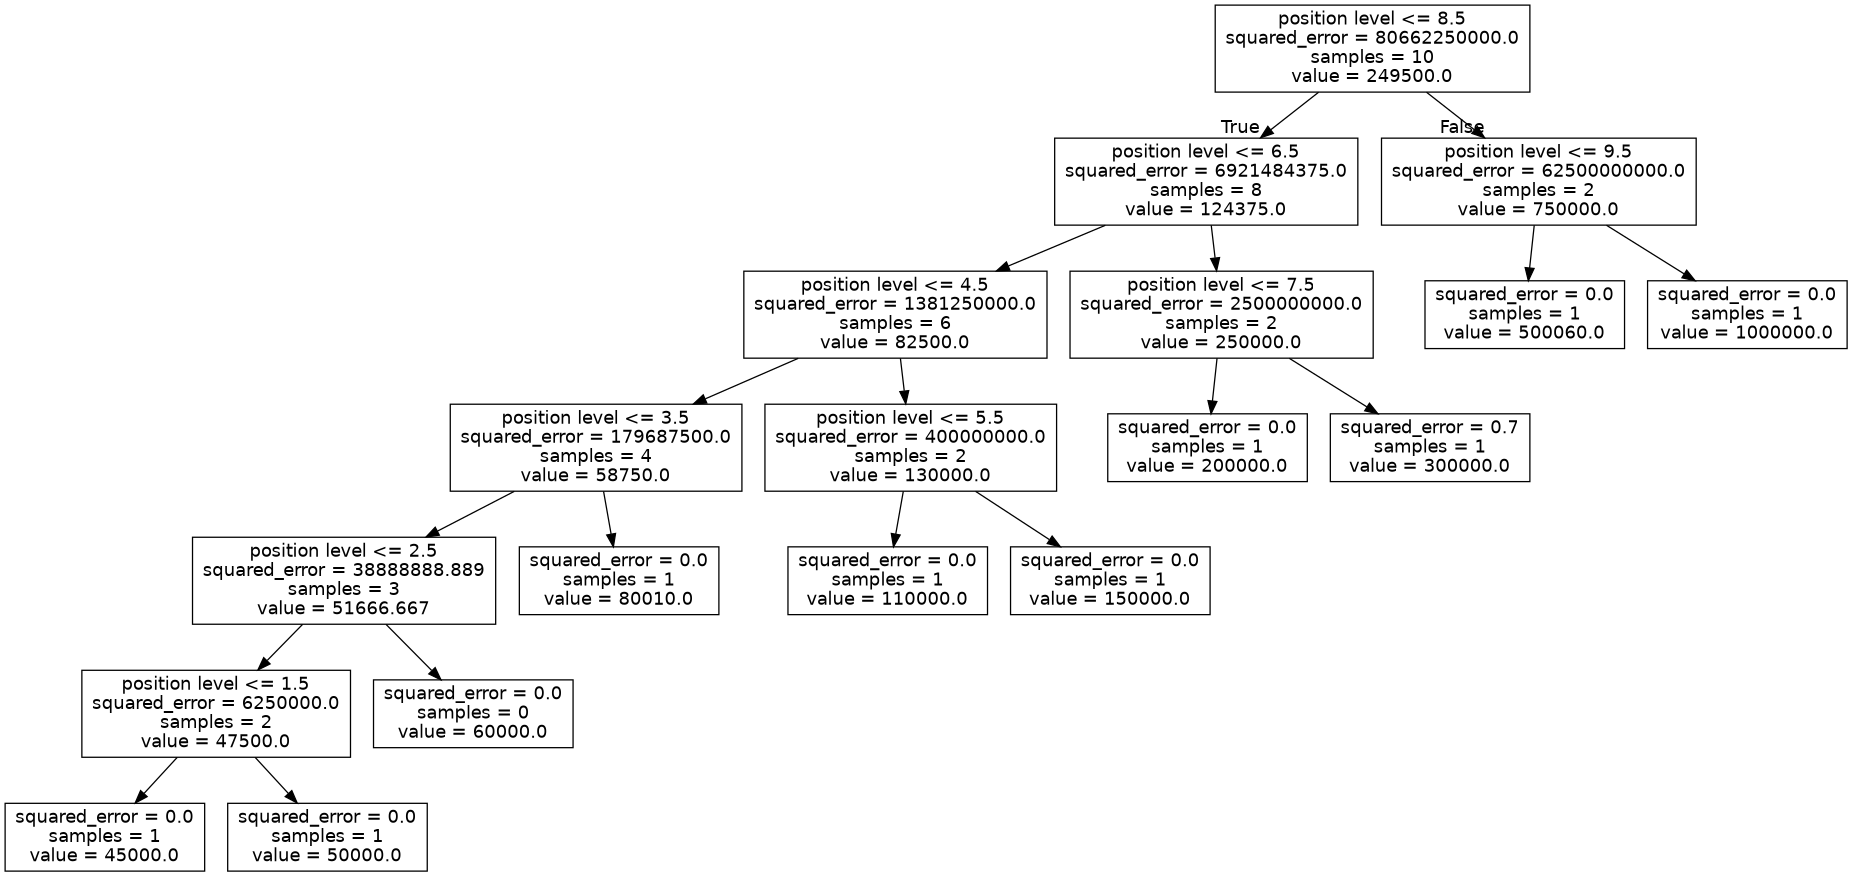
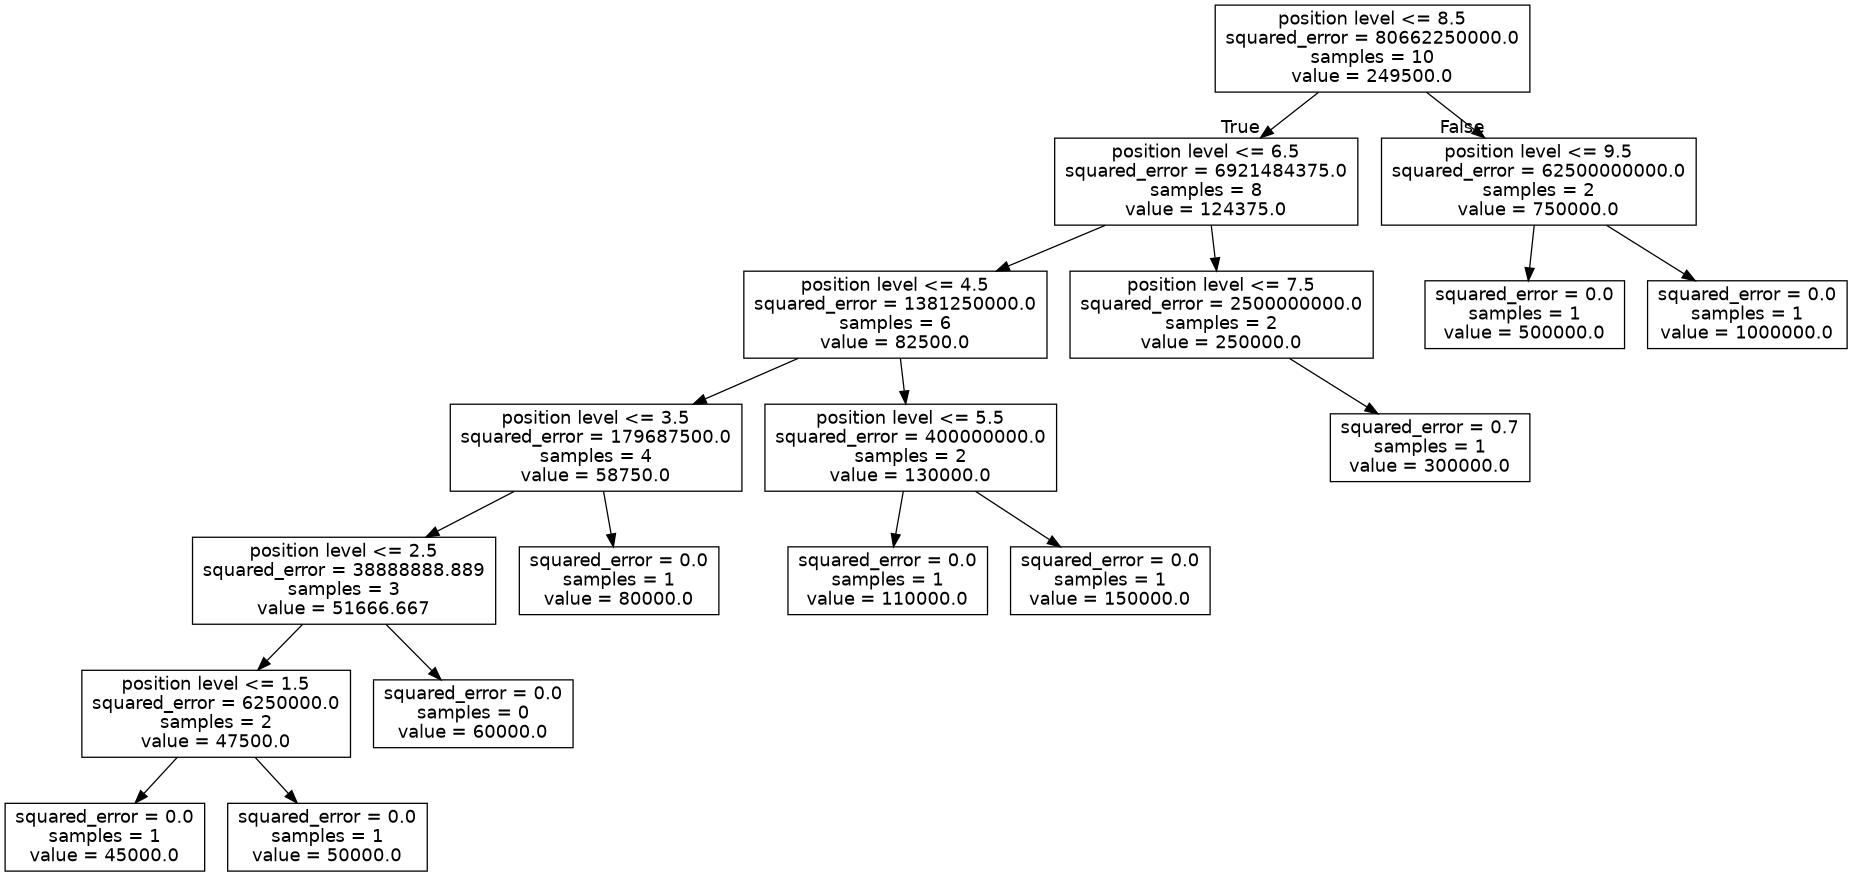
node "squared_error = 0.0 samples = 1 value = 500060.0": label "squared_error = 0.0 samples = 1 value = 500060.0" -> "squared_error = 0.0 samples = 1 value = 500000.0"
node "squared_error = 0.0 samples = 1 value = 200000.0": removed
node "squared_error = 0.0 samples = 1 value = 80010.0": label "squared_error = 0.0 samples = 1 value = 80010.0" -> "squared_error = 0.0 samples = 1 value = 80000.0"
